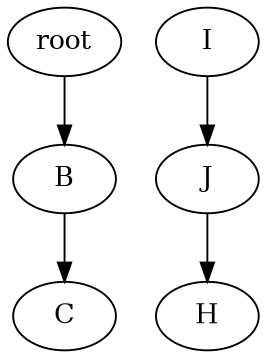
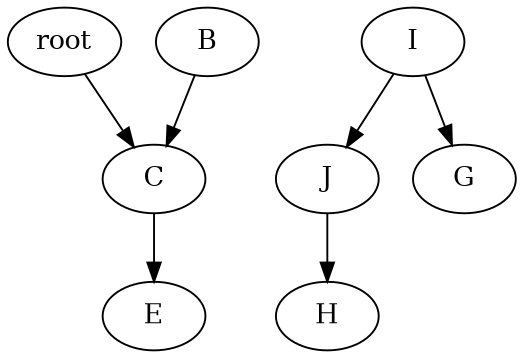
edge "root" -> "B": now "root" -> "C"
node "G": added
node "E": added
